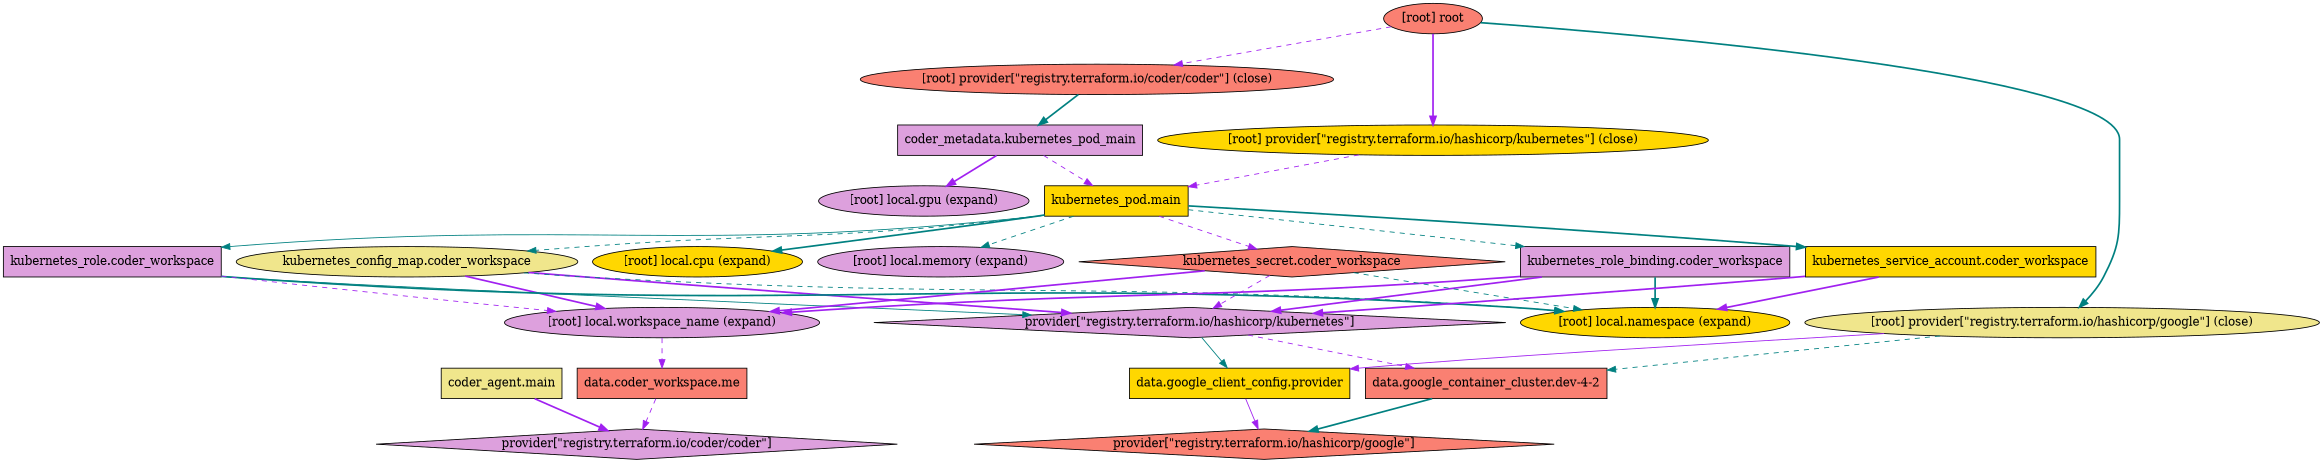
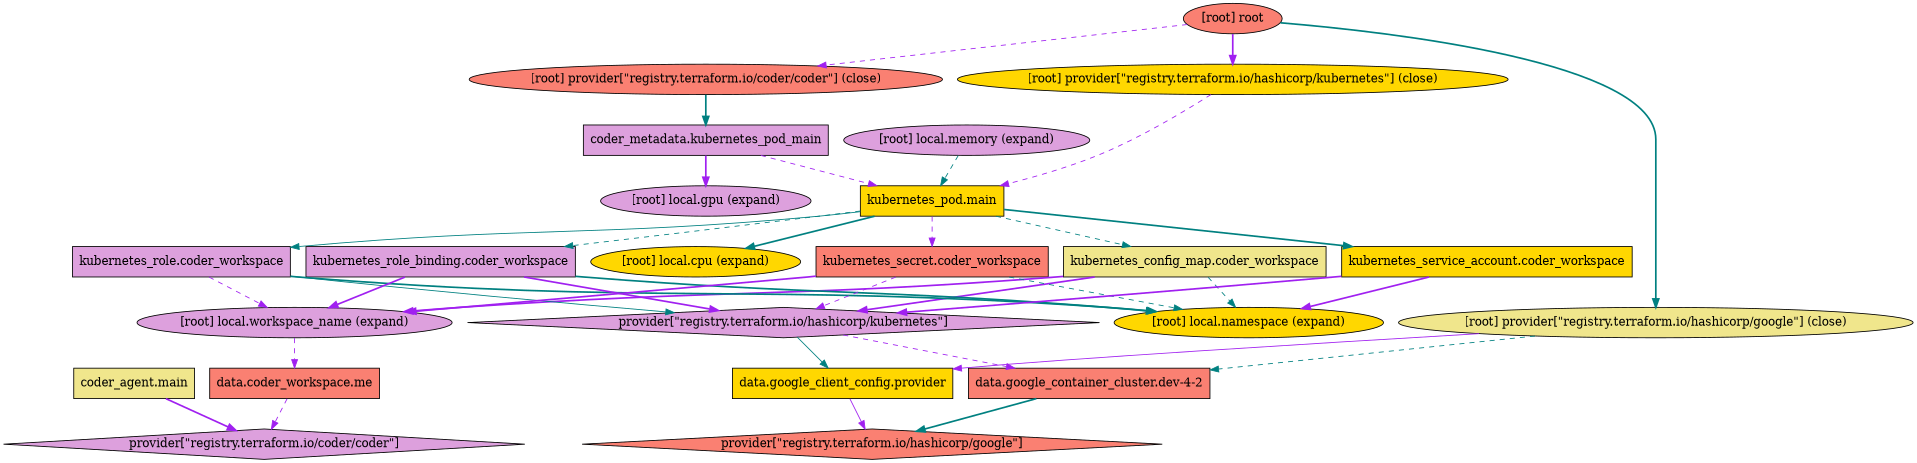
edge "kubernetes_pod.main" -> "[root] local.memory (expand)": reversed
node "kubernetes_config_map.coder_workspace": shape ellipse -> box
node "kubernetes_secret.coder_workspace": shape diamond -> box
